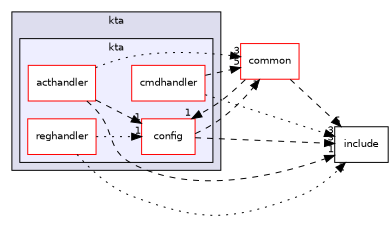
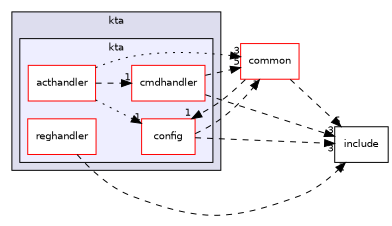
edge "acthandler" -> "config": style dashed -> dotted
edge "cmdhandler" -> "include": style dotted -> dashed
edge "reghandler" -> "config": removed
edge "acthandler" -> "include": now "acthandler" -> "cmdhandler"
edge "reghandler" -> "include": style dotted -> dashed
